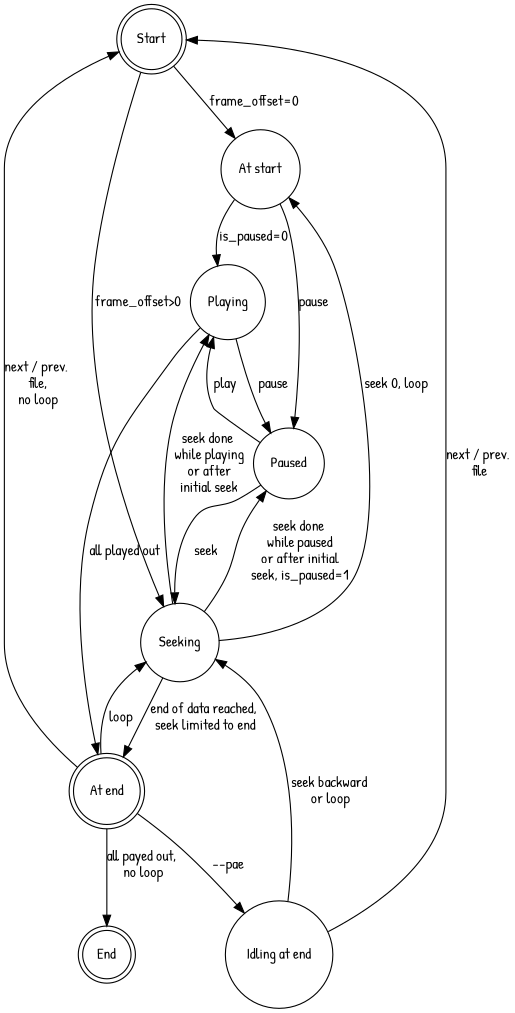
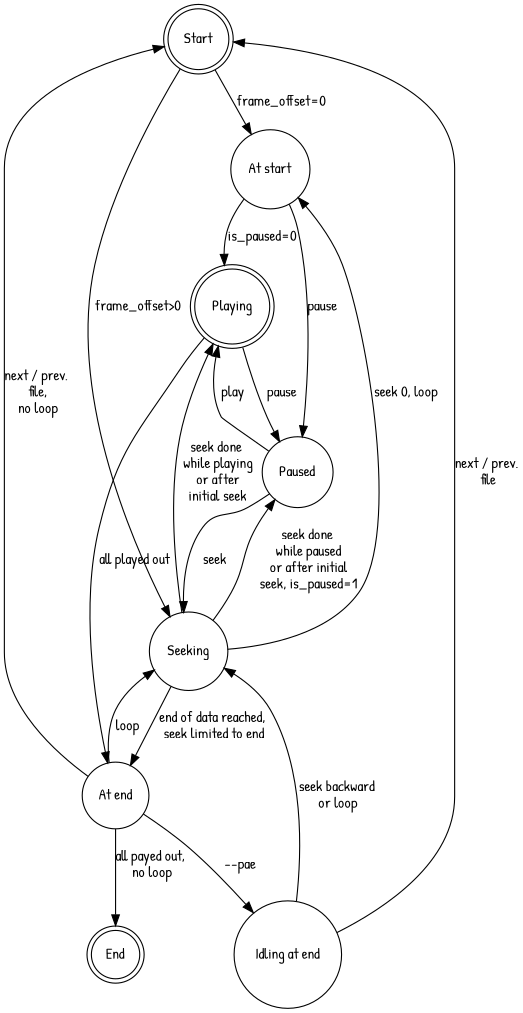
node "Playing": shape circle -> doublecircle
node "At end": shape doublecircle -> circle
